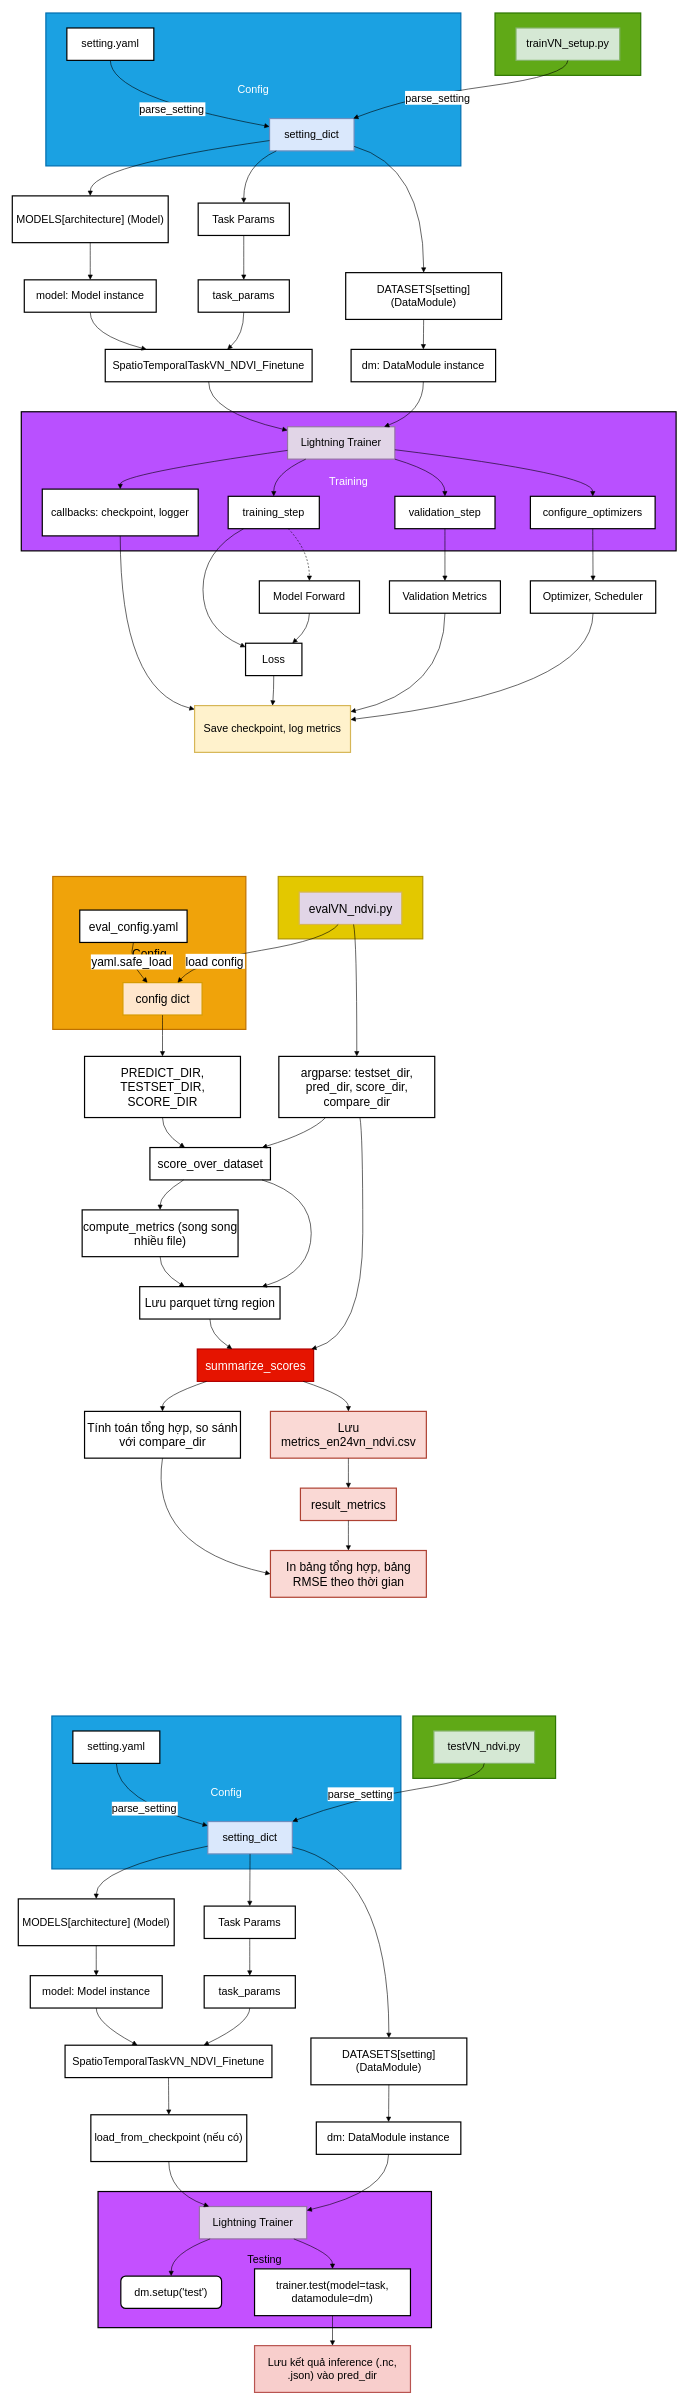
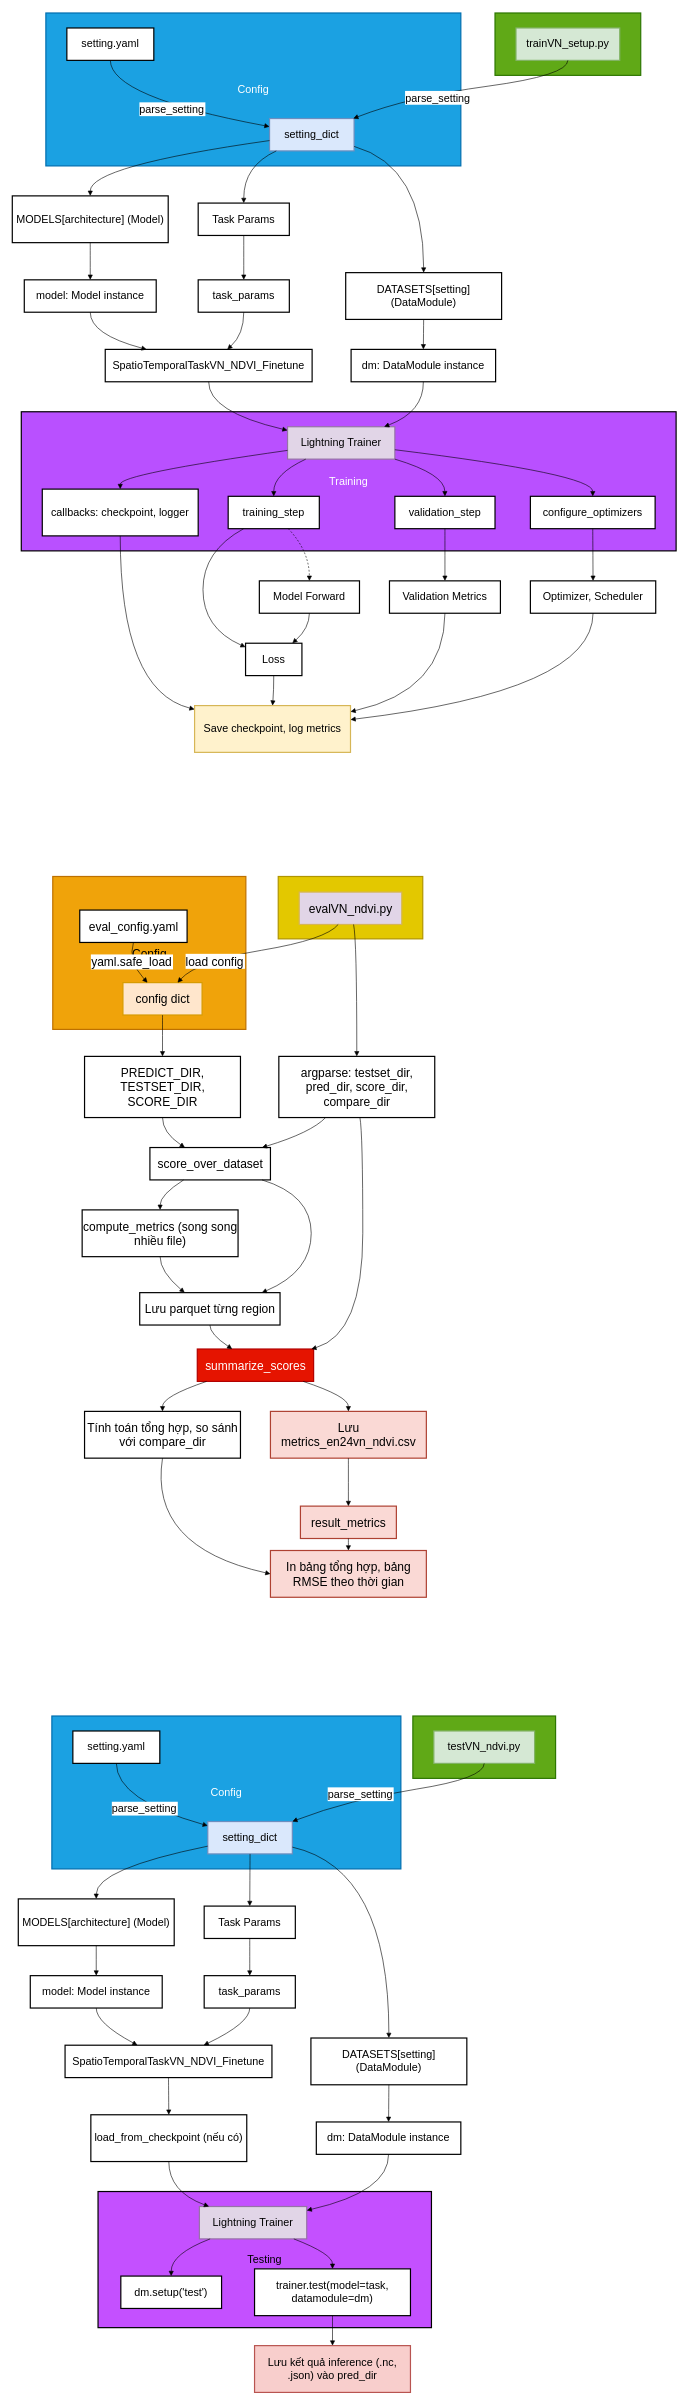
node "Lưu parquet từng region": moved (210, 1303) -> (210, 1309)
node "result_metrics": moved (349, 1505) -> (349, 1523)
node "dm.setup('test')": shape rounded rectangle -> rectangle
